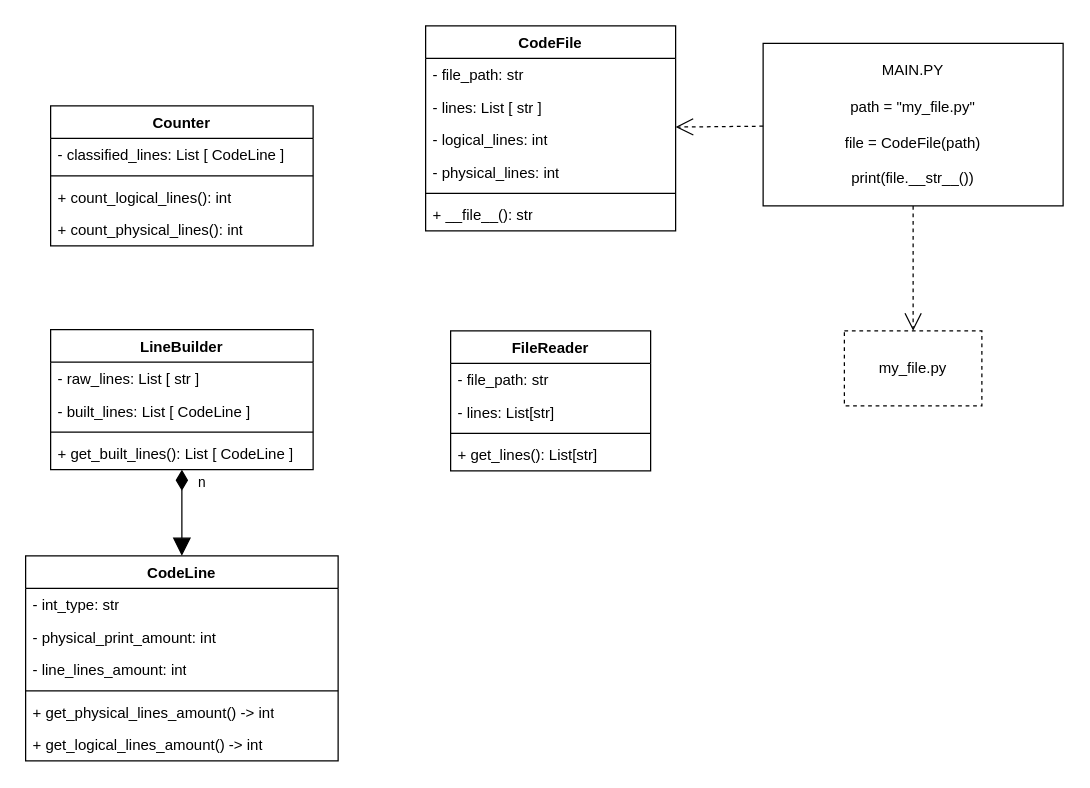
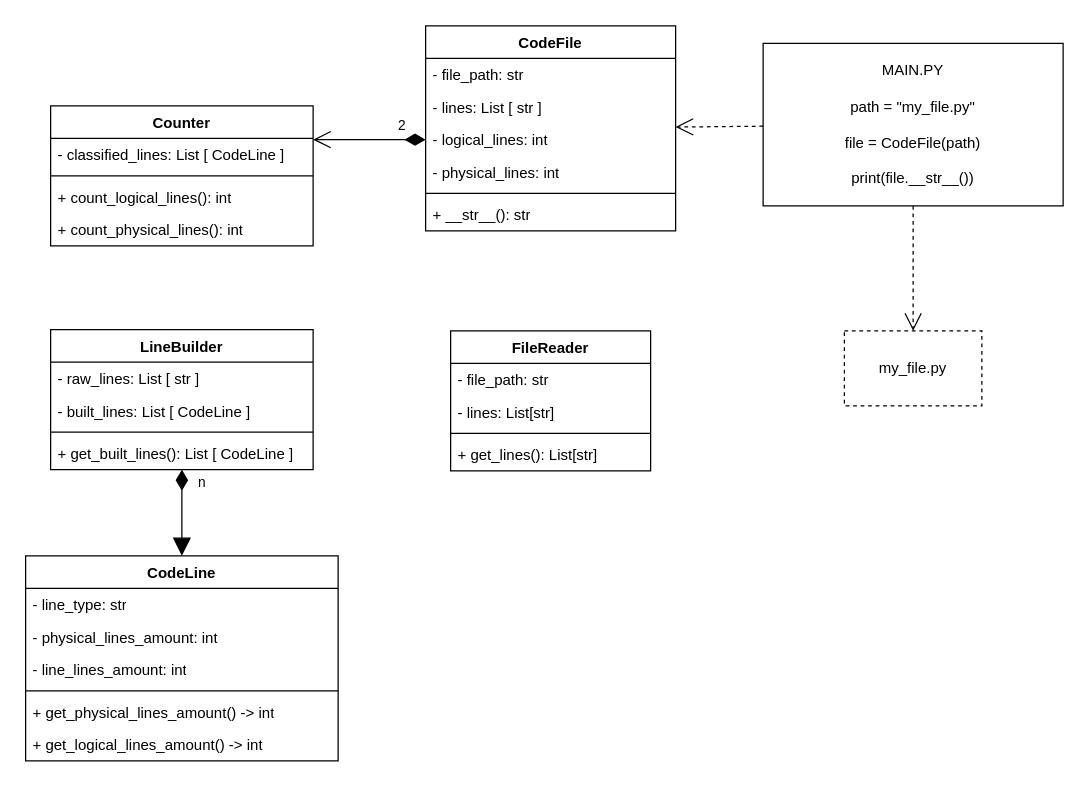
edge "- logical_lines: int" -- "Counter": added, label "2"
node "+ __file__(): str": label "+ __file__(): str" -> "+ __str__(): str"
node "- int_type: str": label "- int_type: str" -> "- line_type: str"
node "- physical_print_amount: int": label "- physical_print_amount: int" -> "- physical_lines_amount: int"
